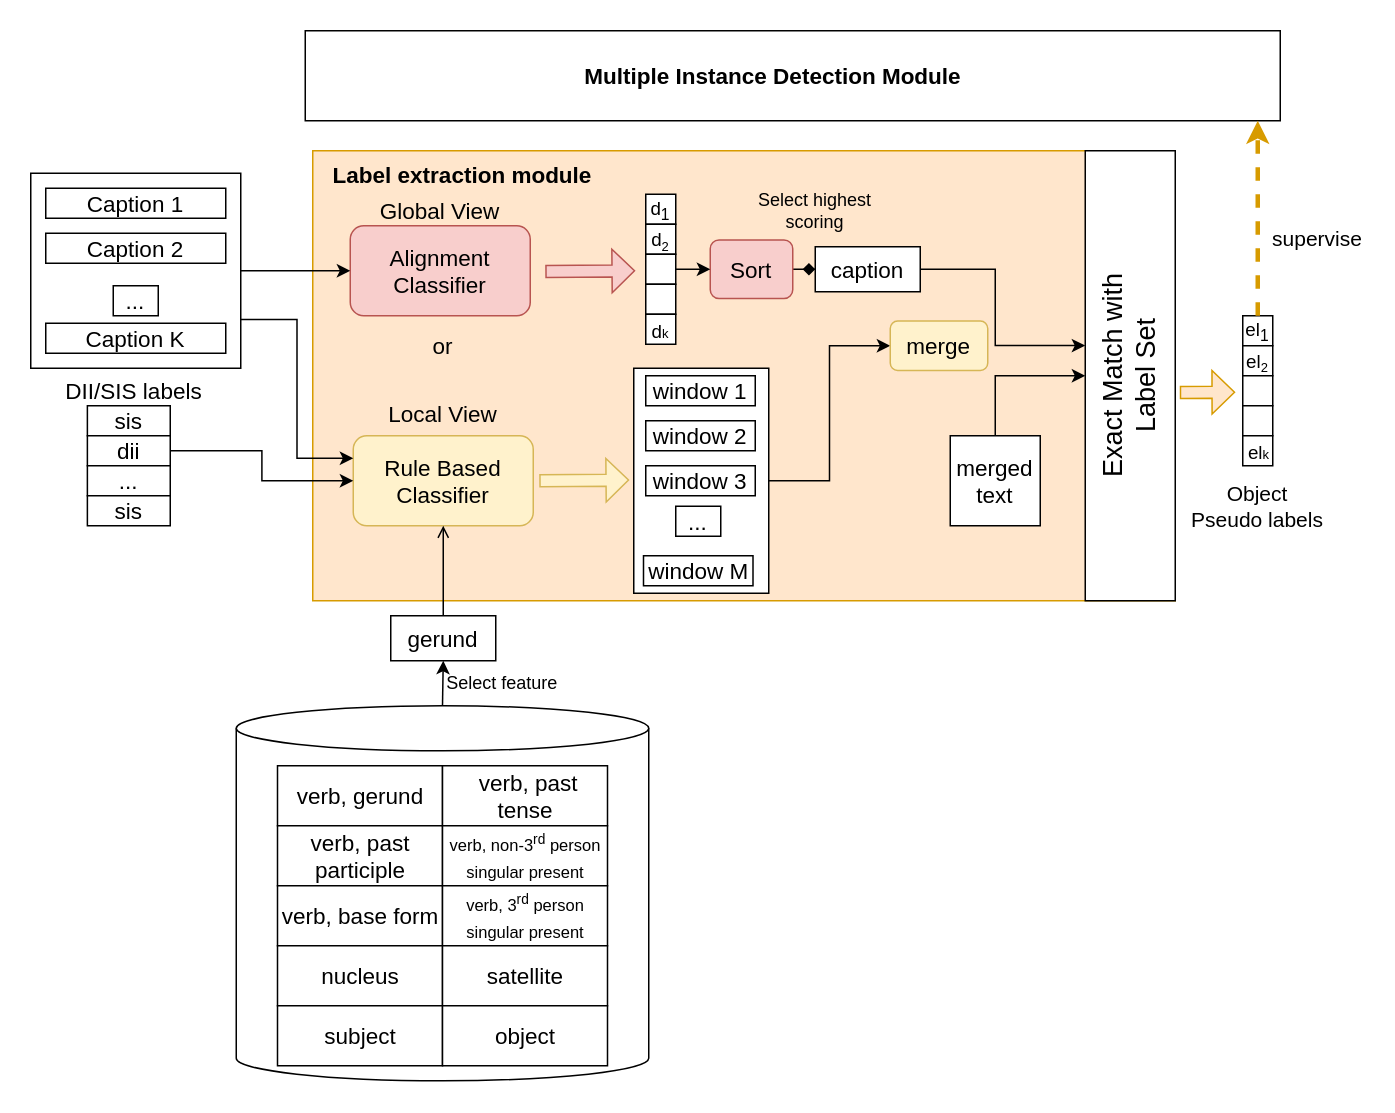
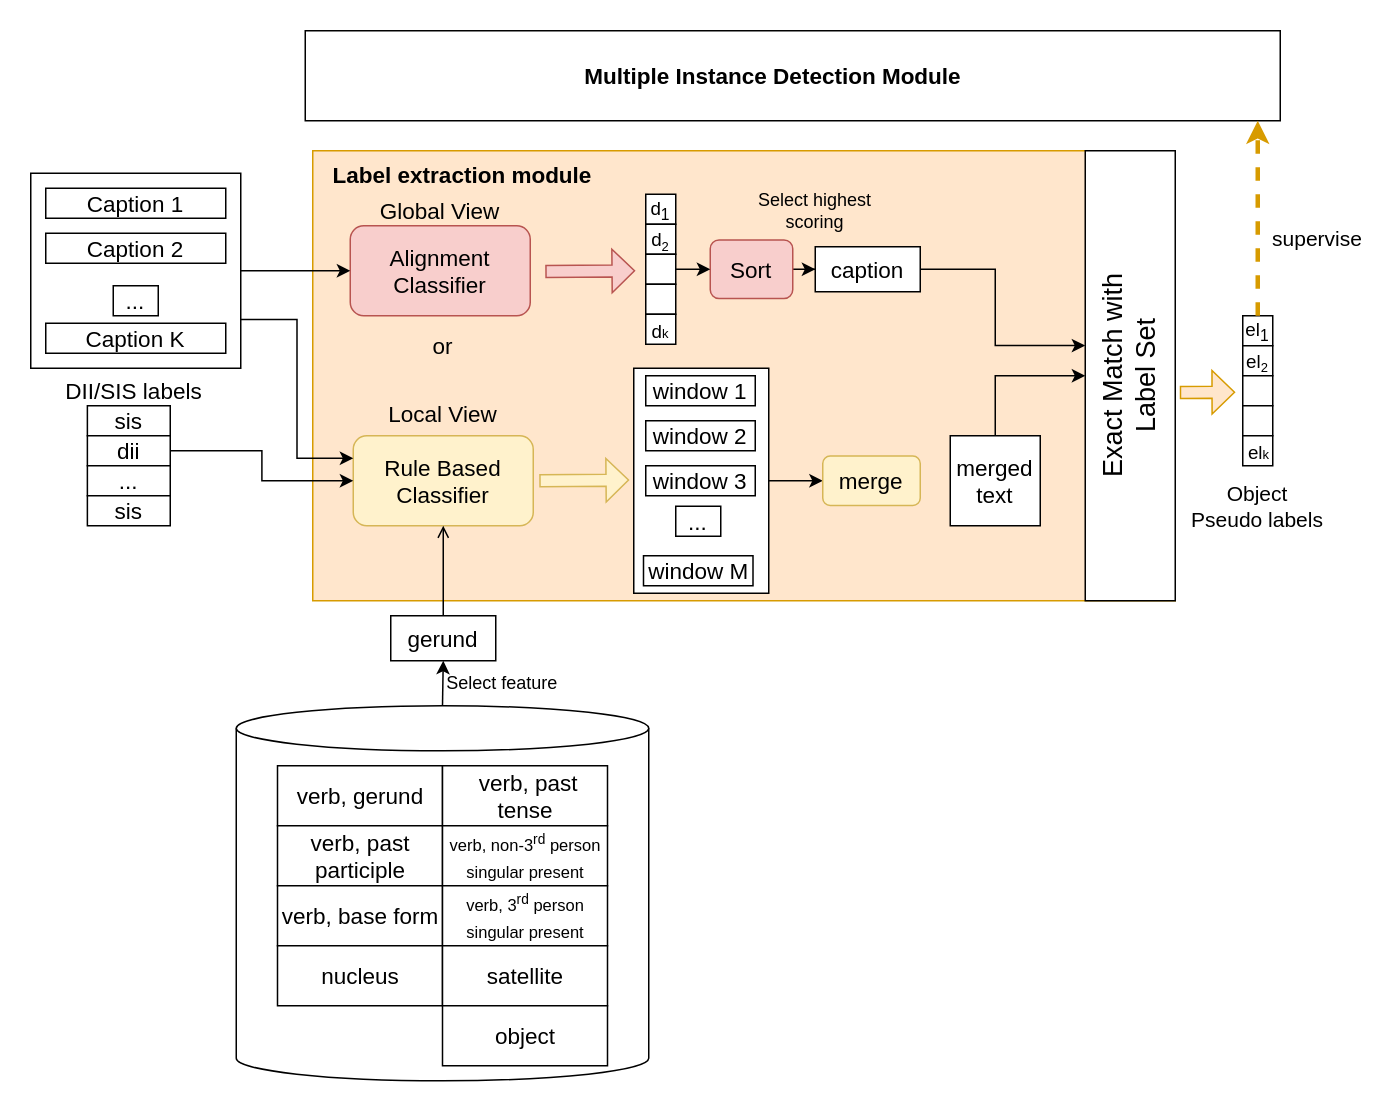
edge "Sort" -> "caption": arrowhead diamond -> classic
node "merge": moved (939, 346) -> (872, 481)
node "subject": removed
